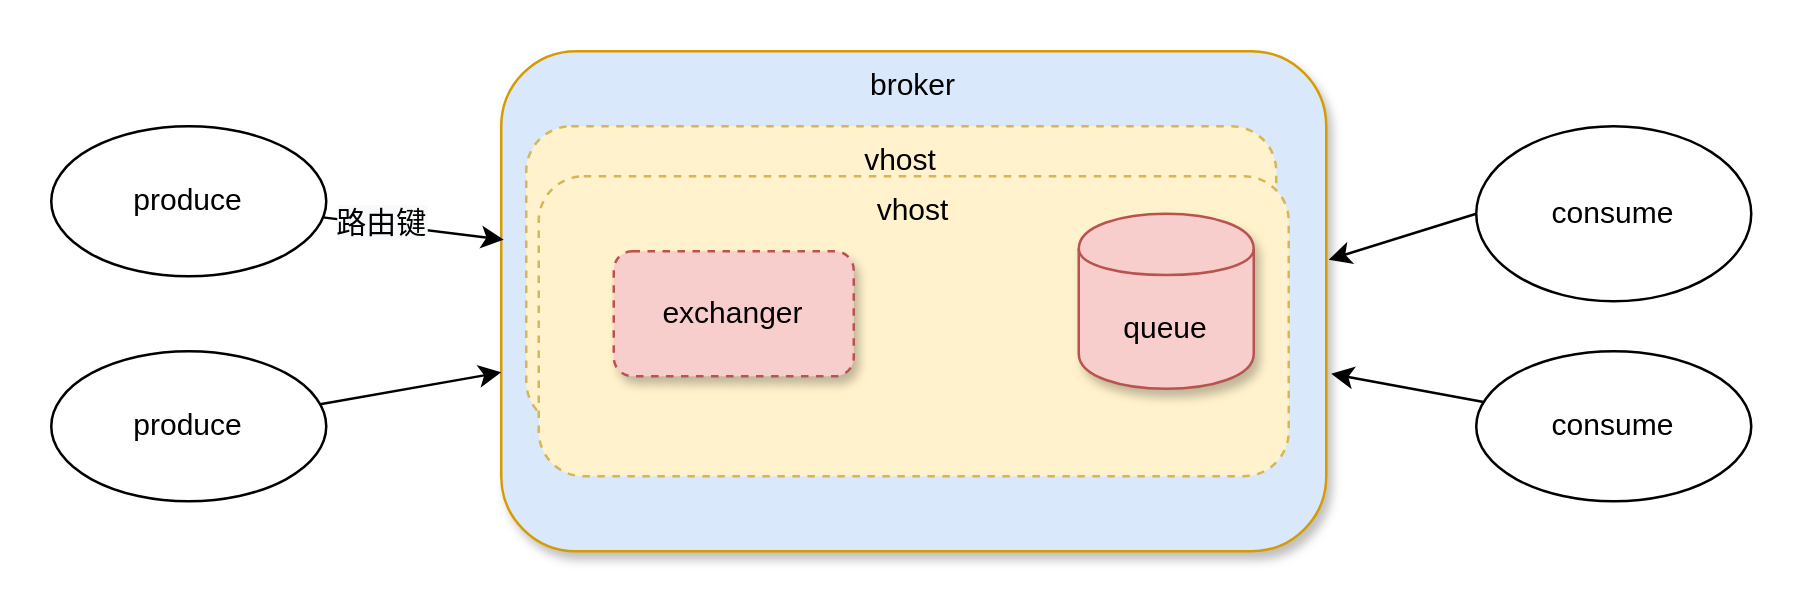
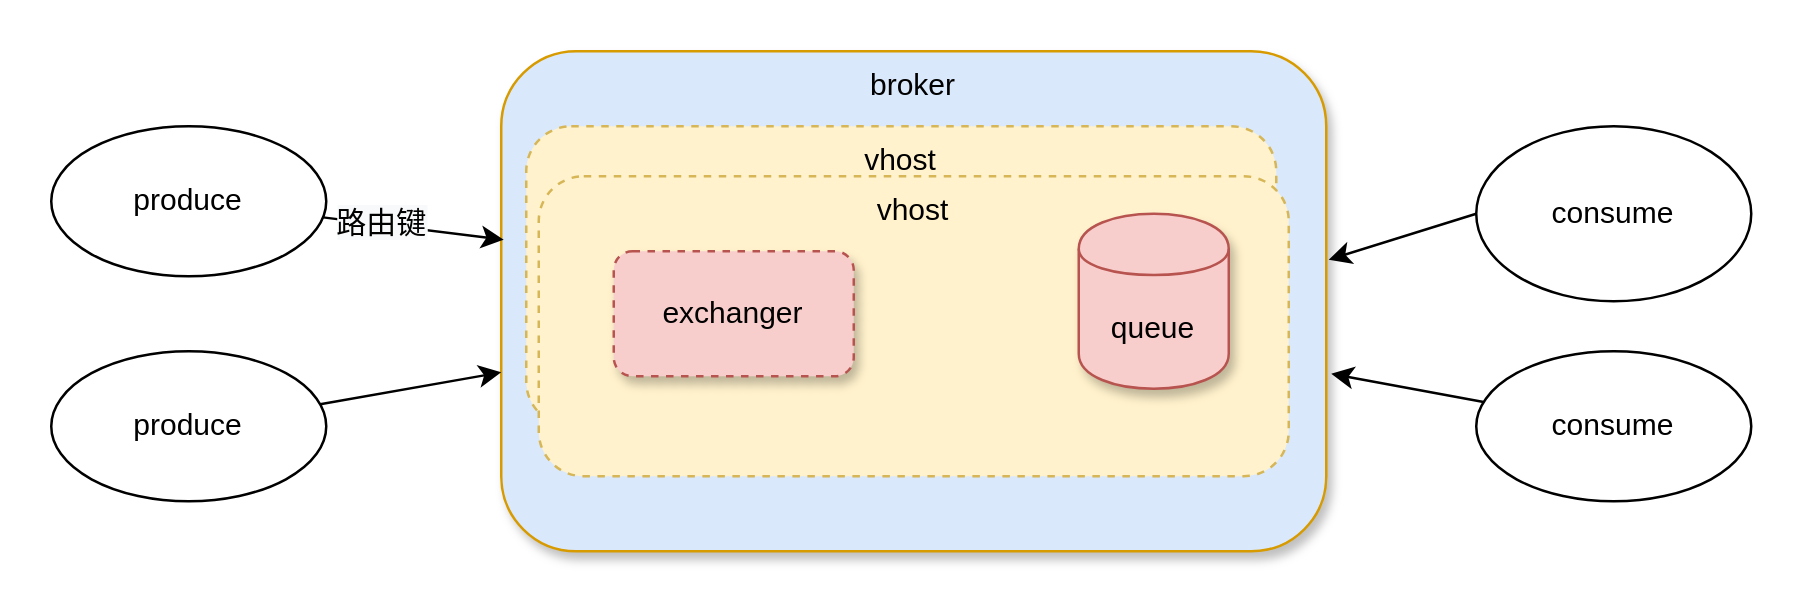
node "queue": size 175x175 -> 150x175
